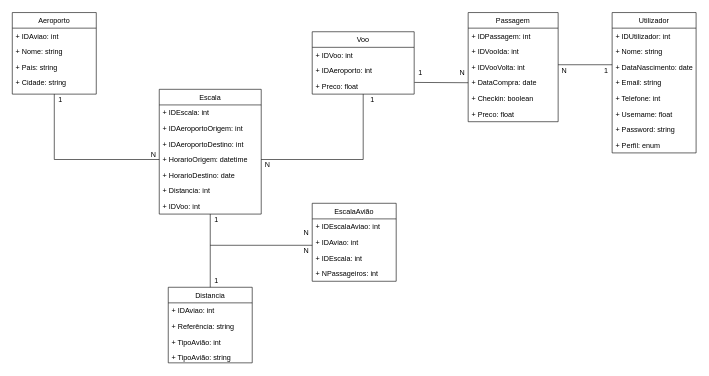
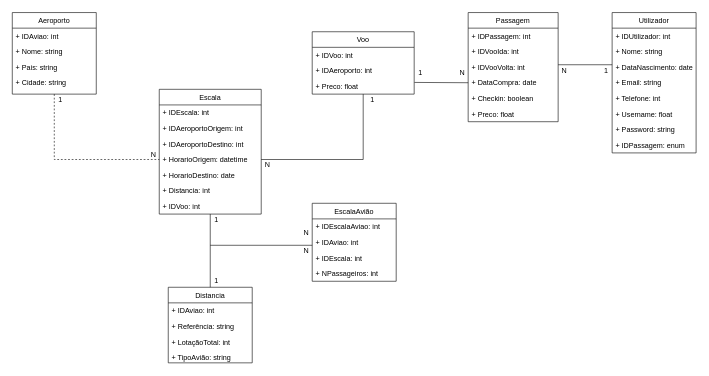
node "+ Perfil: enum": label "+ Perfil: enum" -> "+ IDPassagem: enum"
edge "Aeroporto" -- "+ HorarioOrigem: datetime": style solid -> dashed
node "+ TipoAvião: int": label "+ TipoAvião: int" -> "+ LotaçãoTotal: int"
